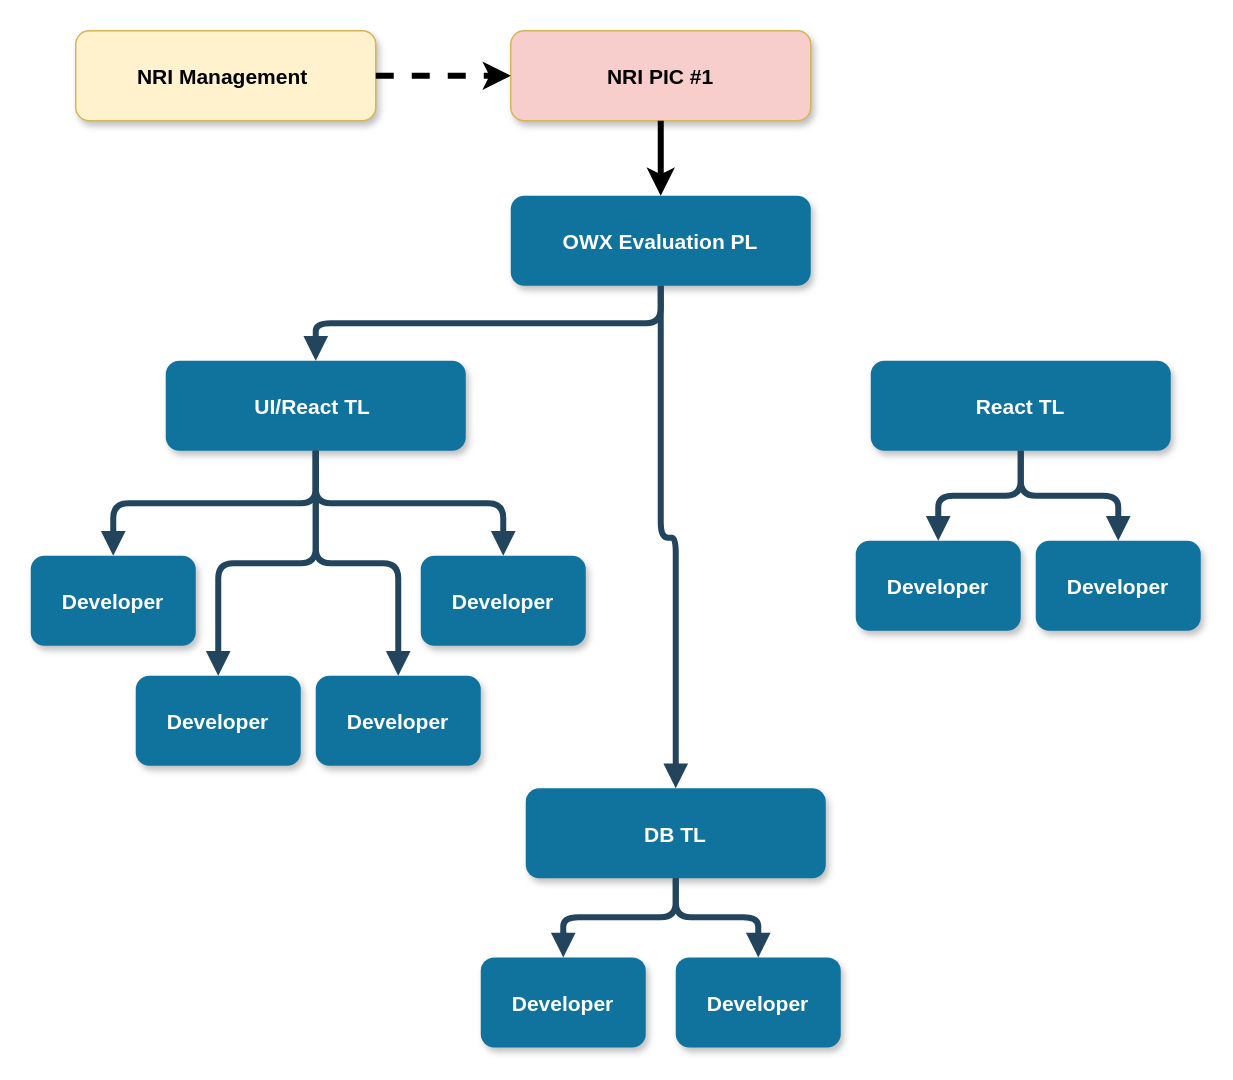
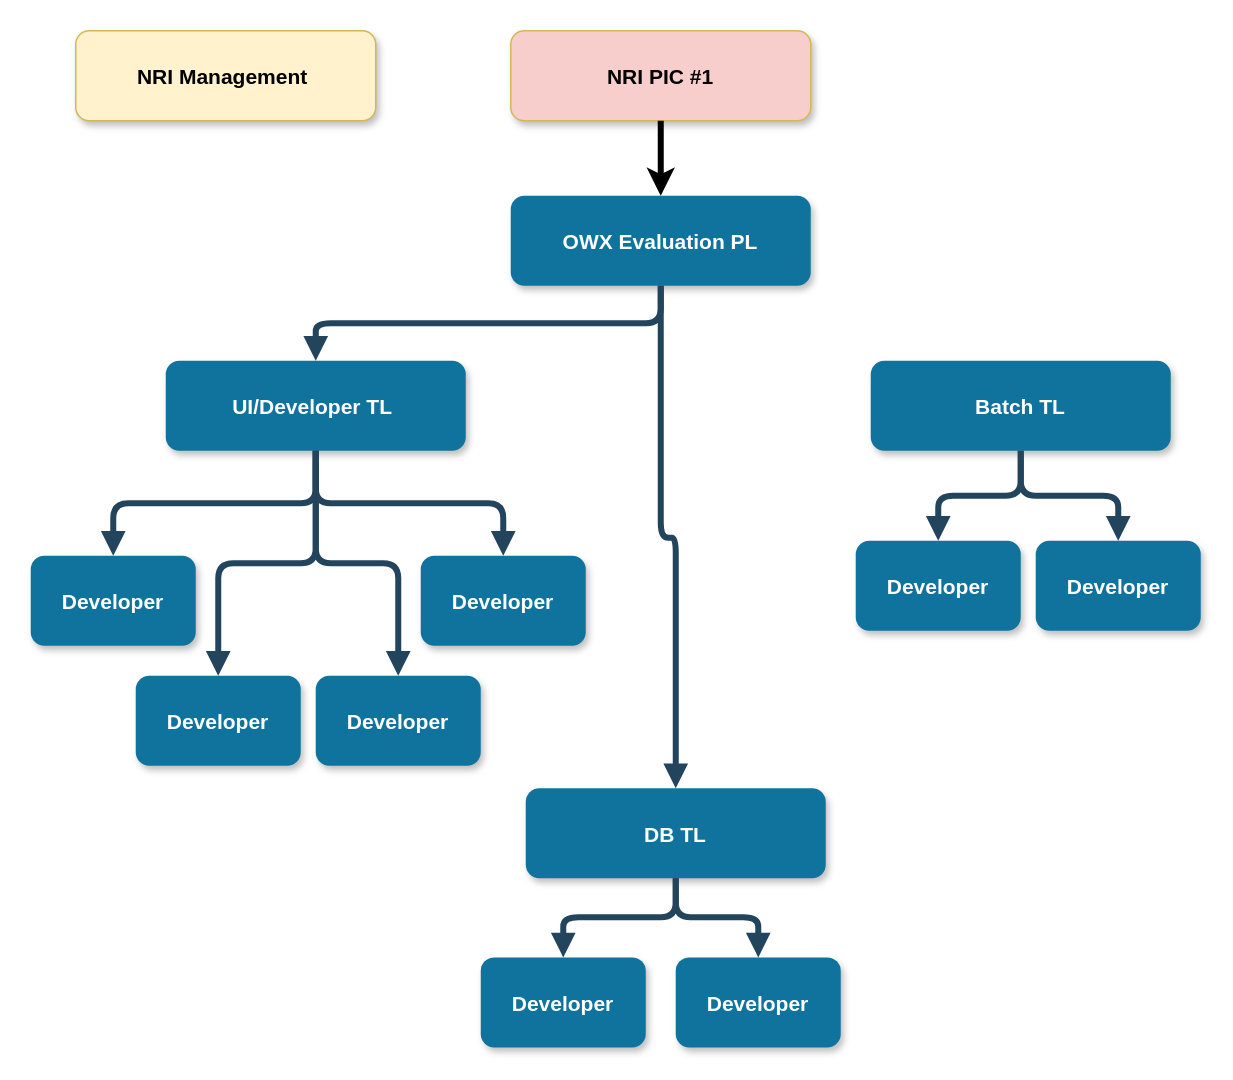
edge "NRI Management" -> "NRI PIC #1": removed
node "UI/React TL": label "UI/React TL" -> "UI/Developer TL"
node "React TL": label "React TL" -> "Batch TL"
